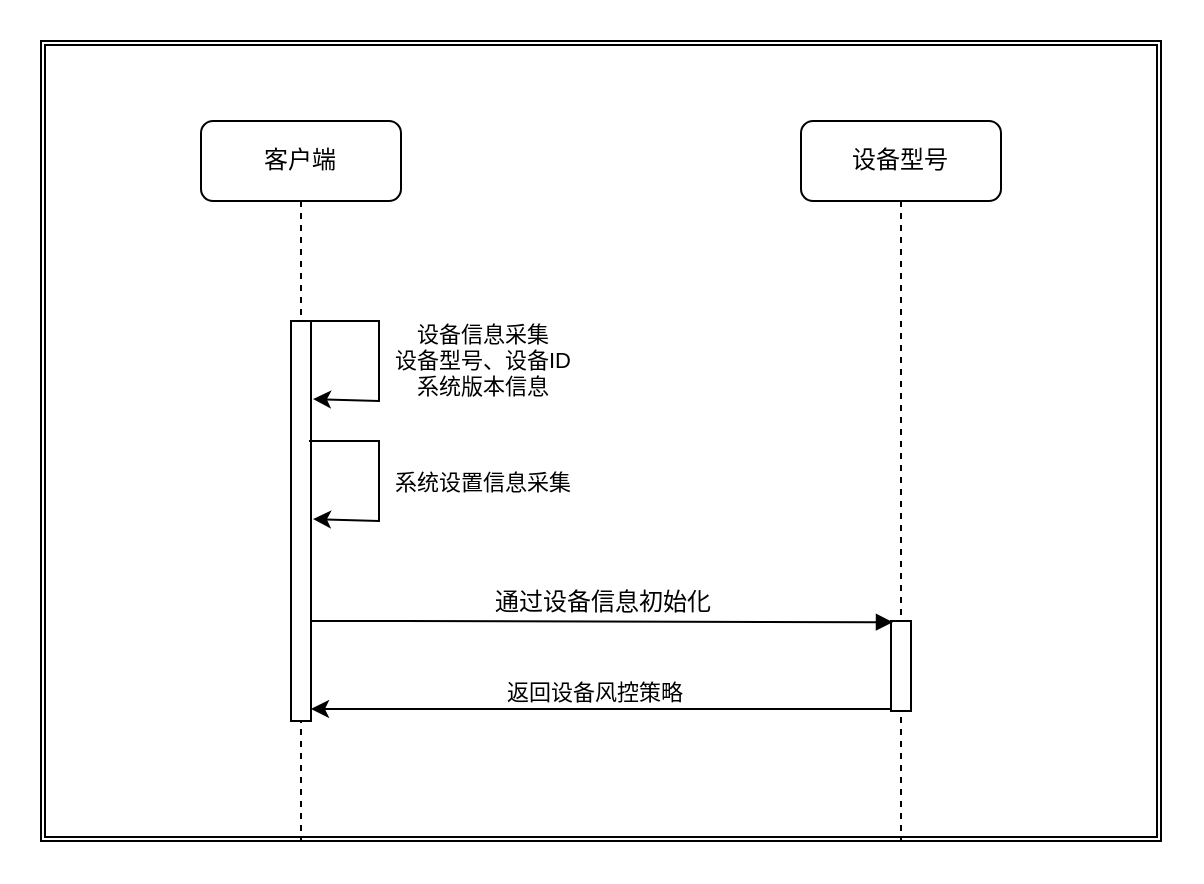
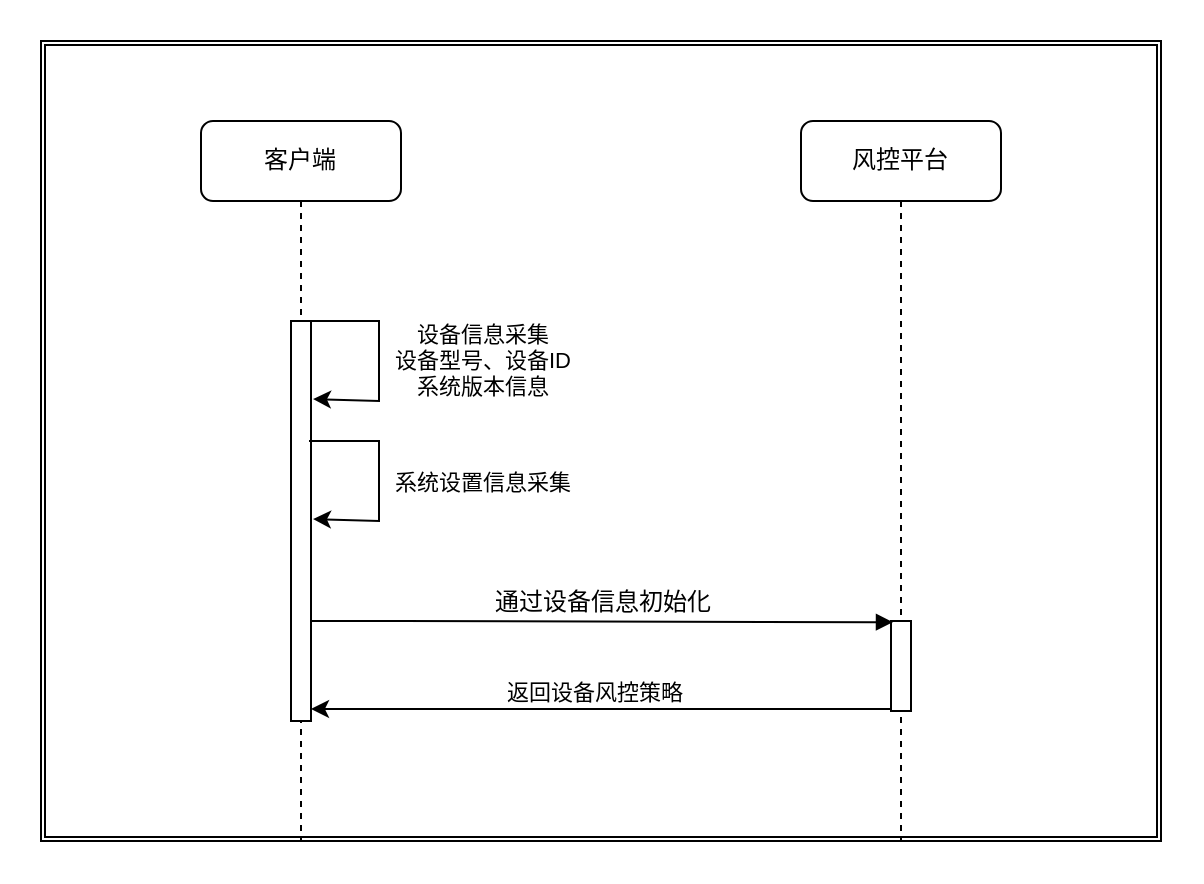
node "设备型号": label "设备型号" -> "风控平台"
